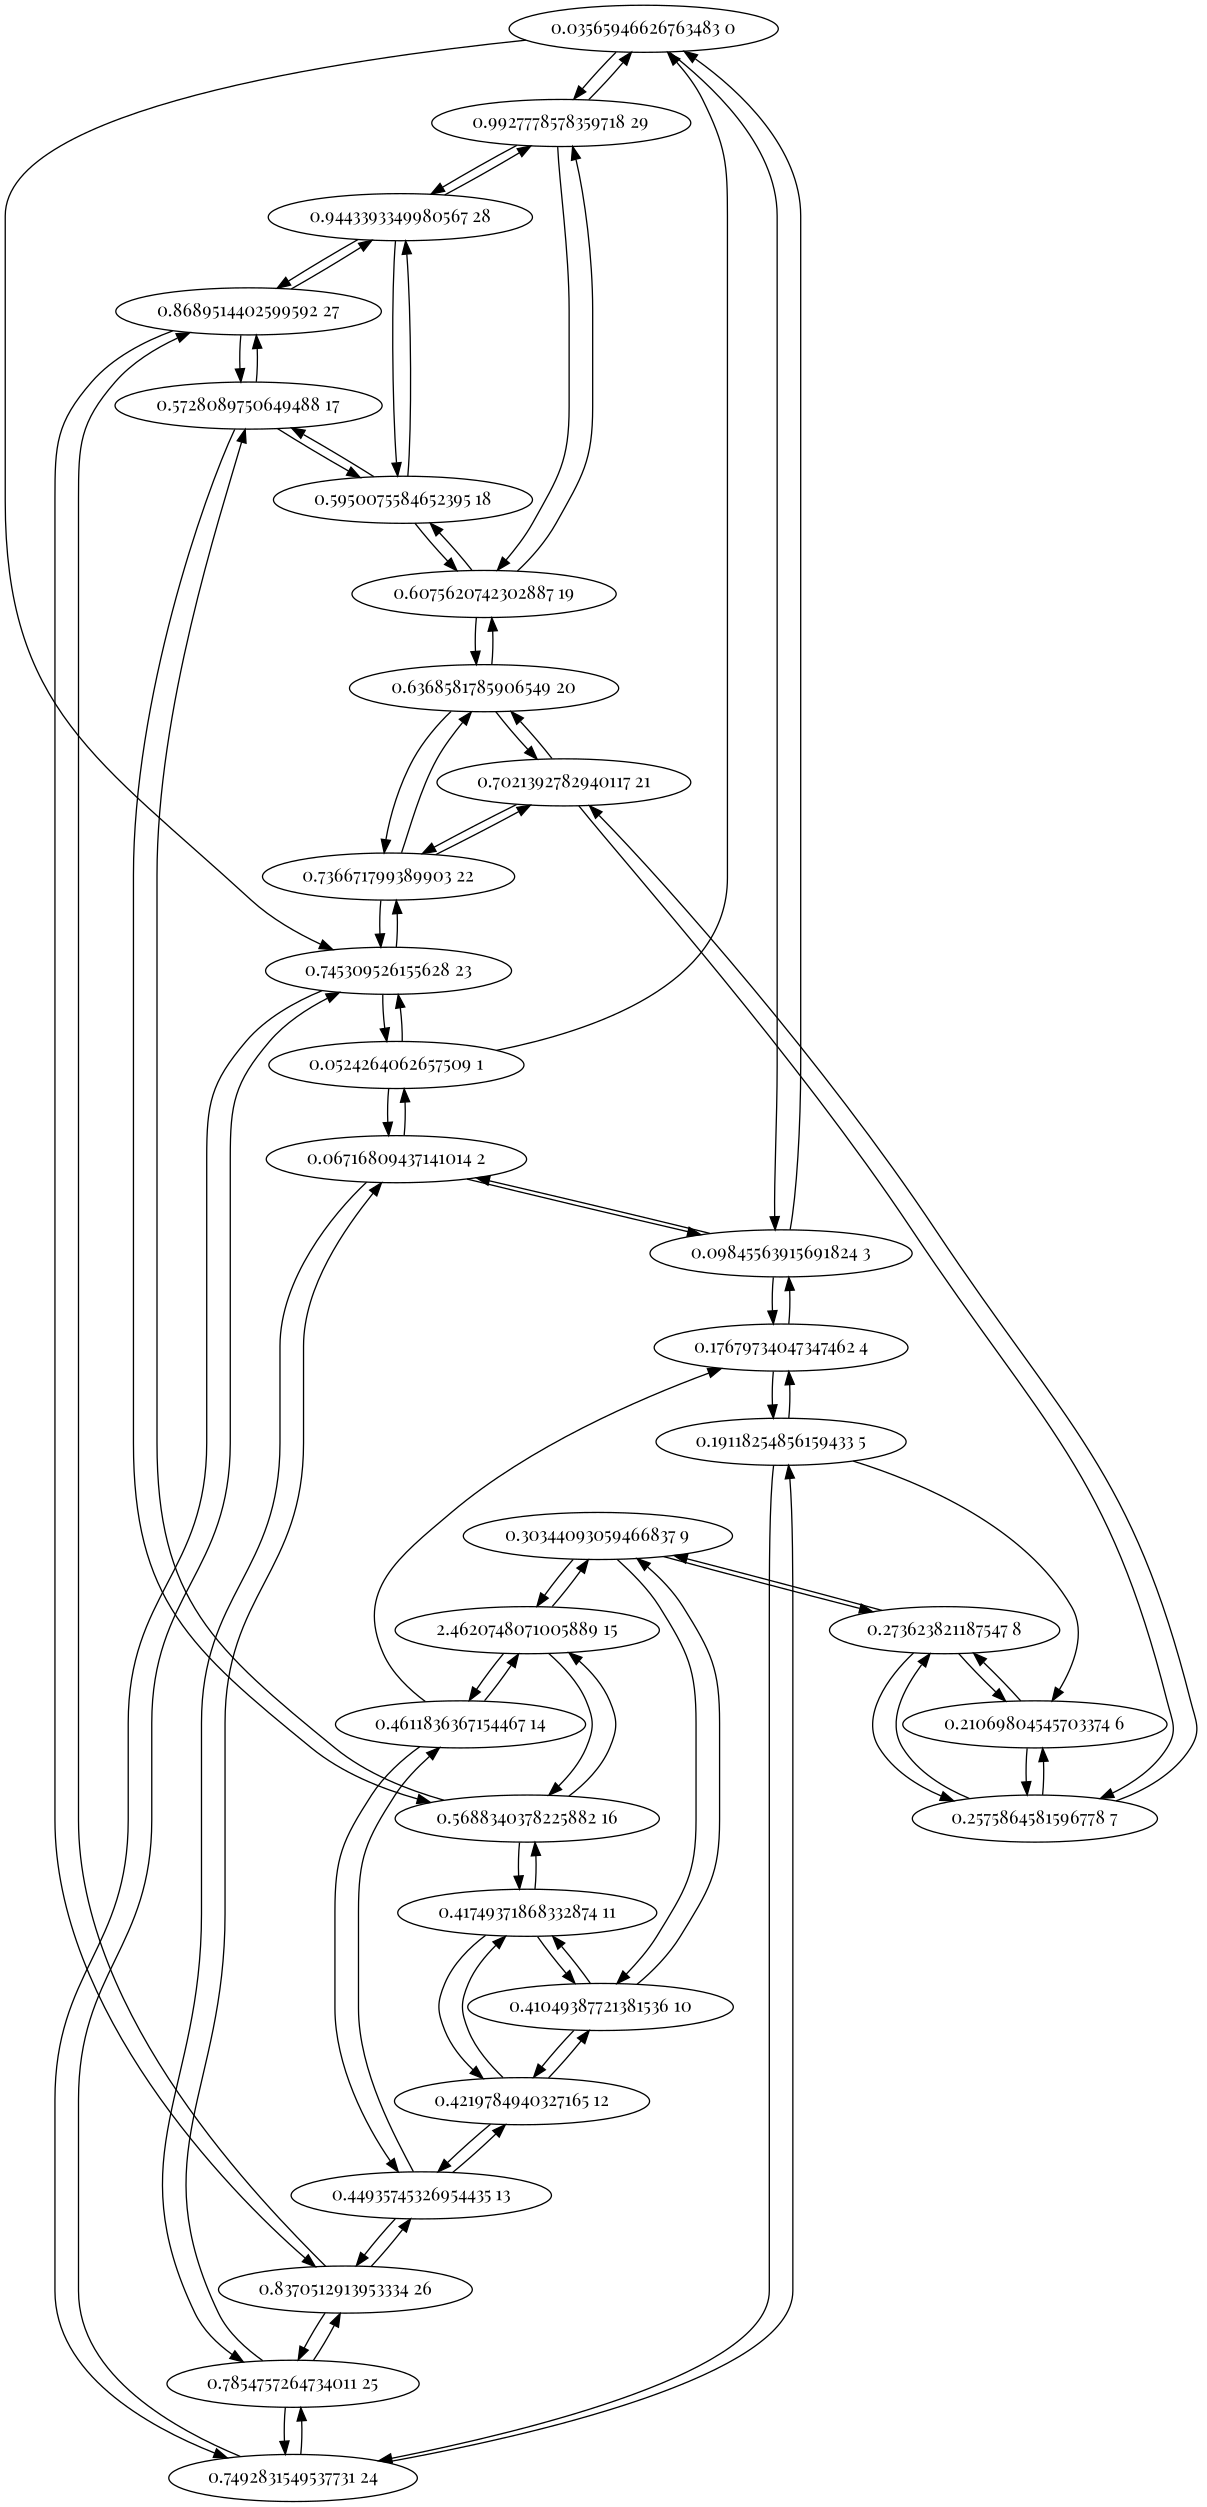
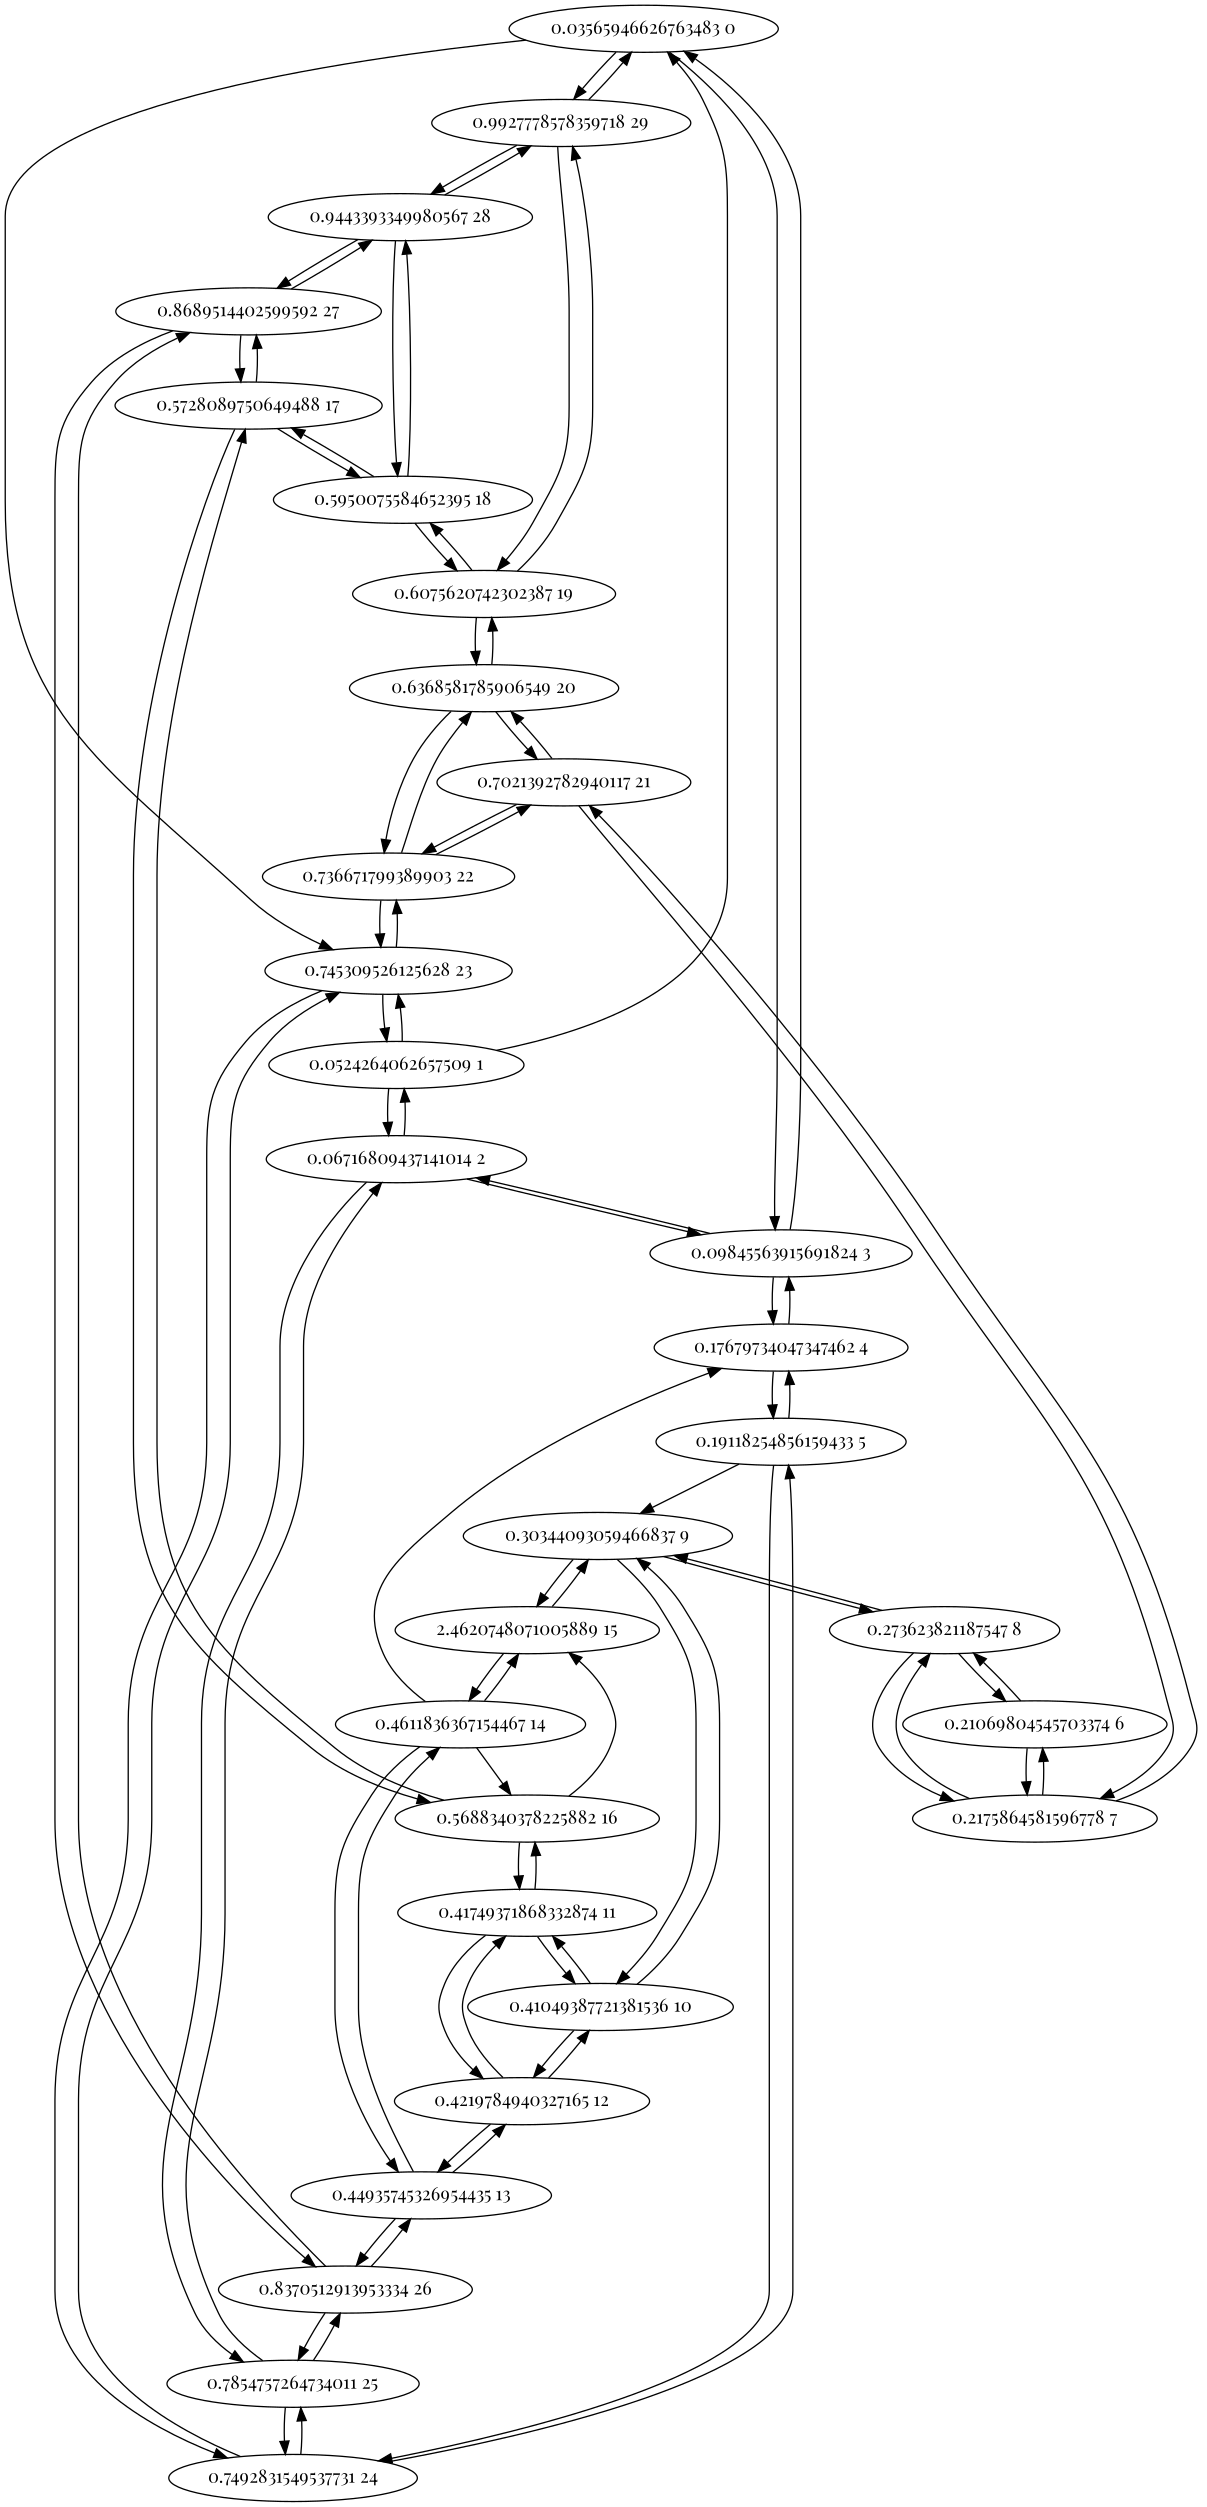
node "0.6075620742302887 19": label "0.6075620742302887 19" -> "0.6075620742302387 19"
node "0.745309526155628 23": label "0.745309526155628 23" -> "0.745309526125628 23"
edge "0.19118254856159433 5" -> "0.21069804545703374 6": now "0.19118254856159433 5" -> "0.30344093059466837 9"
edge "2.4620748071005889 15" -> "0.5688340378225882 16": now "0.4611836367154467 14" -> "0.5688340378225882 16"
node "0.2575864581596778 7": label "0.2575864581596778 7" -> "0.2175864581596778 7"
